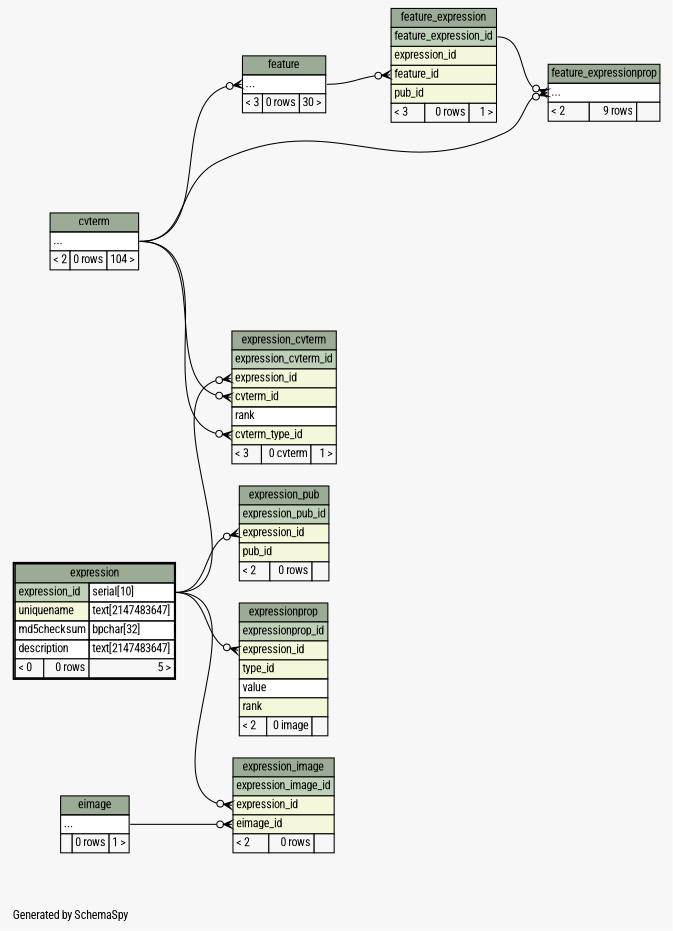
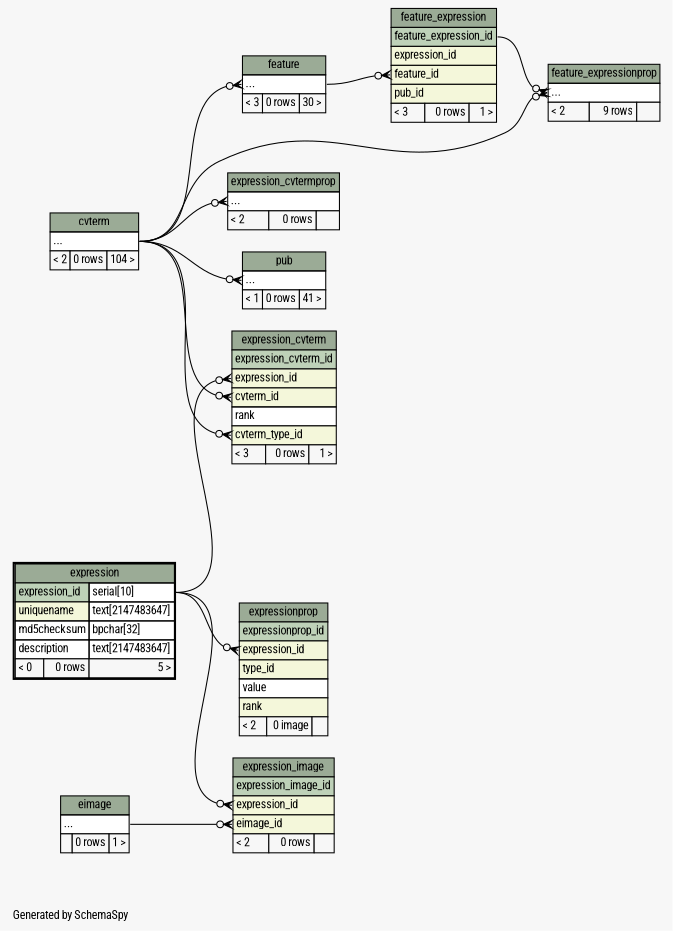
node "expression_cvtermprop": added
node "pub": added
node "expression_cvterm": text "0 cvterm" -> "0 rows"
node "expression_pub": removed
